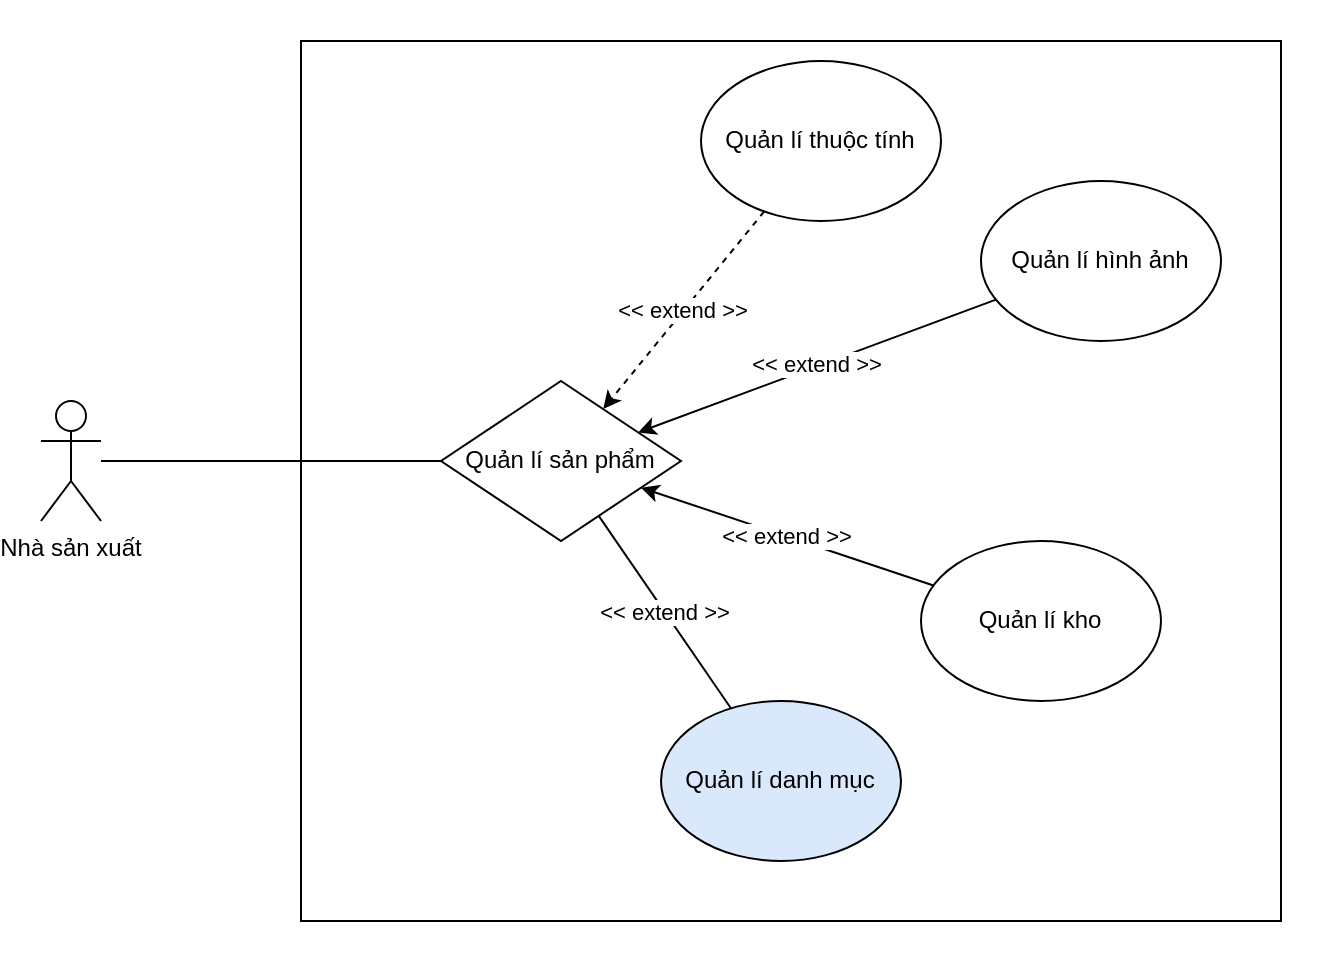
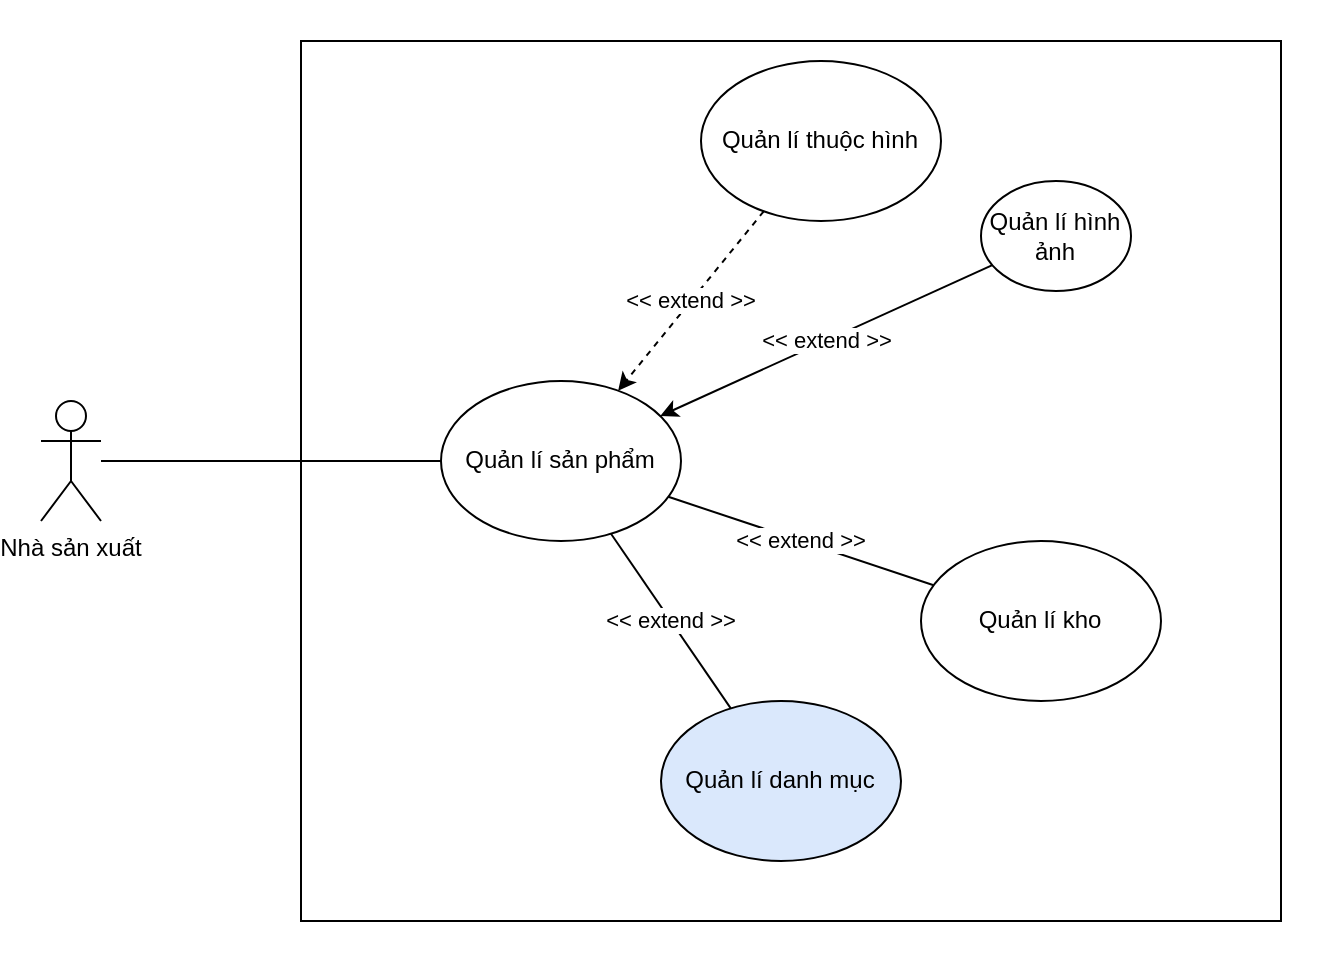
node "Quản lí thuộc tính": label "Quản lí thuộc tính" -> "Quản lí thuộc hình"
node "Quản lí hình ảnh": size 240x160 -> 150x110
node "Quản lí sản phẩm": shape diamond -> ellipse
edge "Quản lí kho" -> "Quản lí sản phẩm": arrowhead classic -> none
